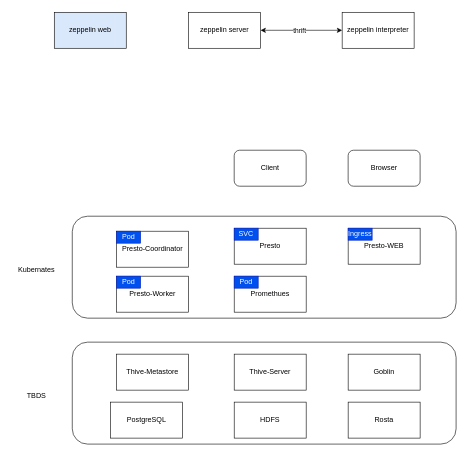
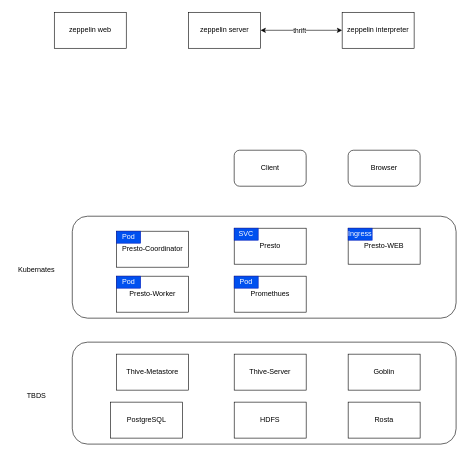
node "zeppelin web": fillcolor #dae8fc -> #ffffff
